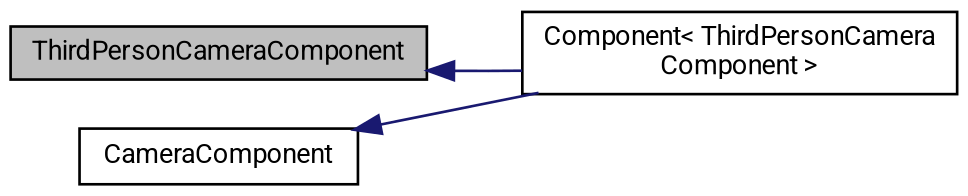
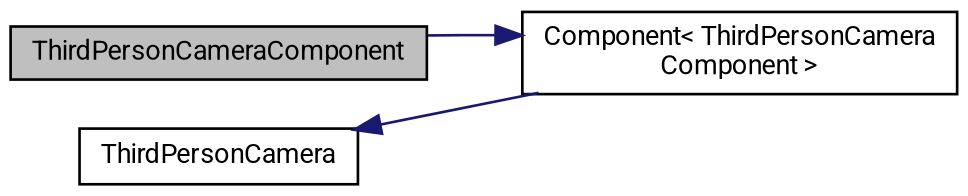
edge "Component< ThirdPersonCamera Component >" -> "ThirdPersonCameraComponent": reversed
node "CameraComponent": label "CameraComponent" -> "ThirdPersonCamera"
